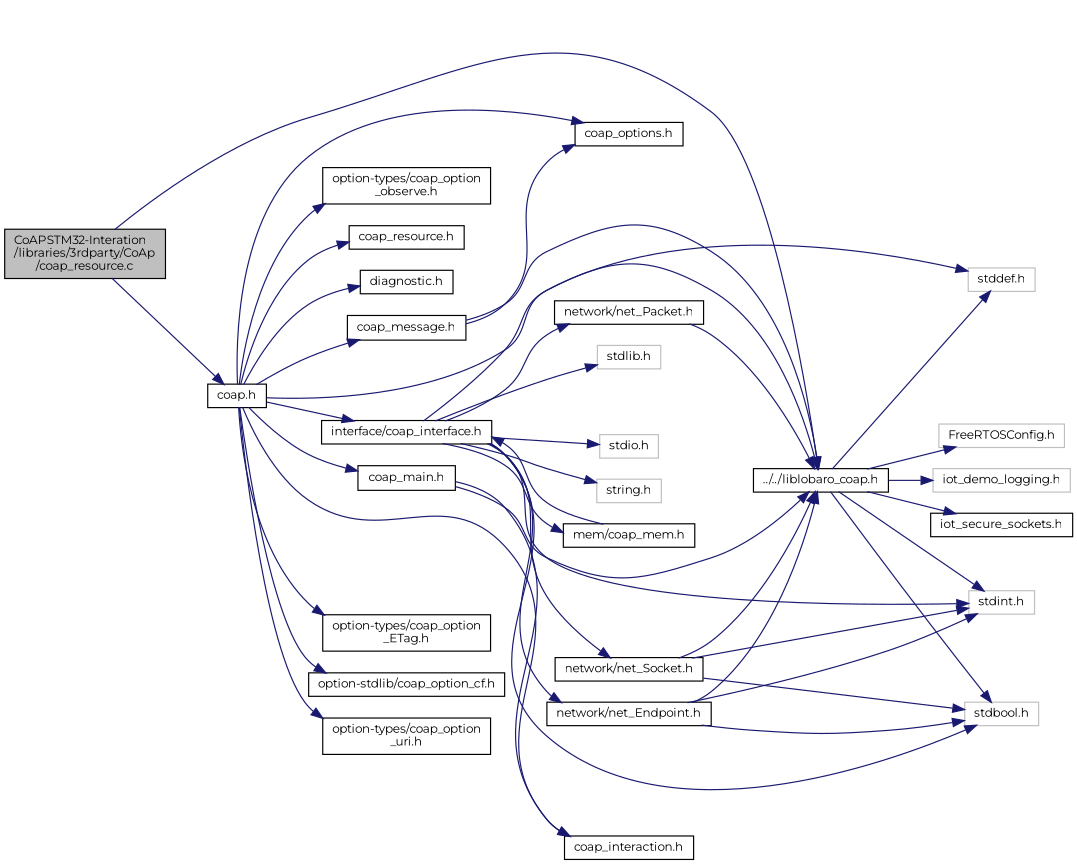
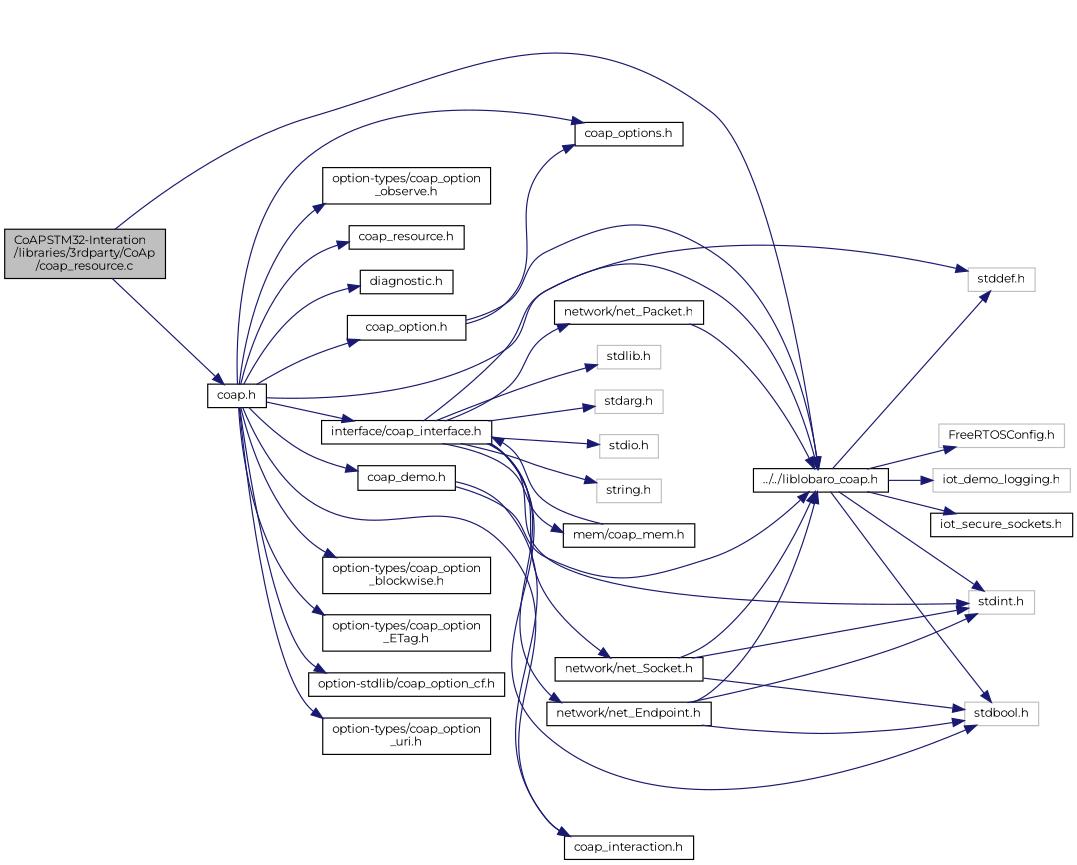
node "coap_message.h": label "coap_message.h" -> "coap_option.h"
node "stdarg.h": added
node "coap_main.h": label "coap_main.h" -> "coap_demo.h"
node "option-types/coap_option _blockwise.h": added
